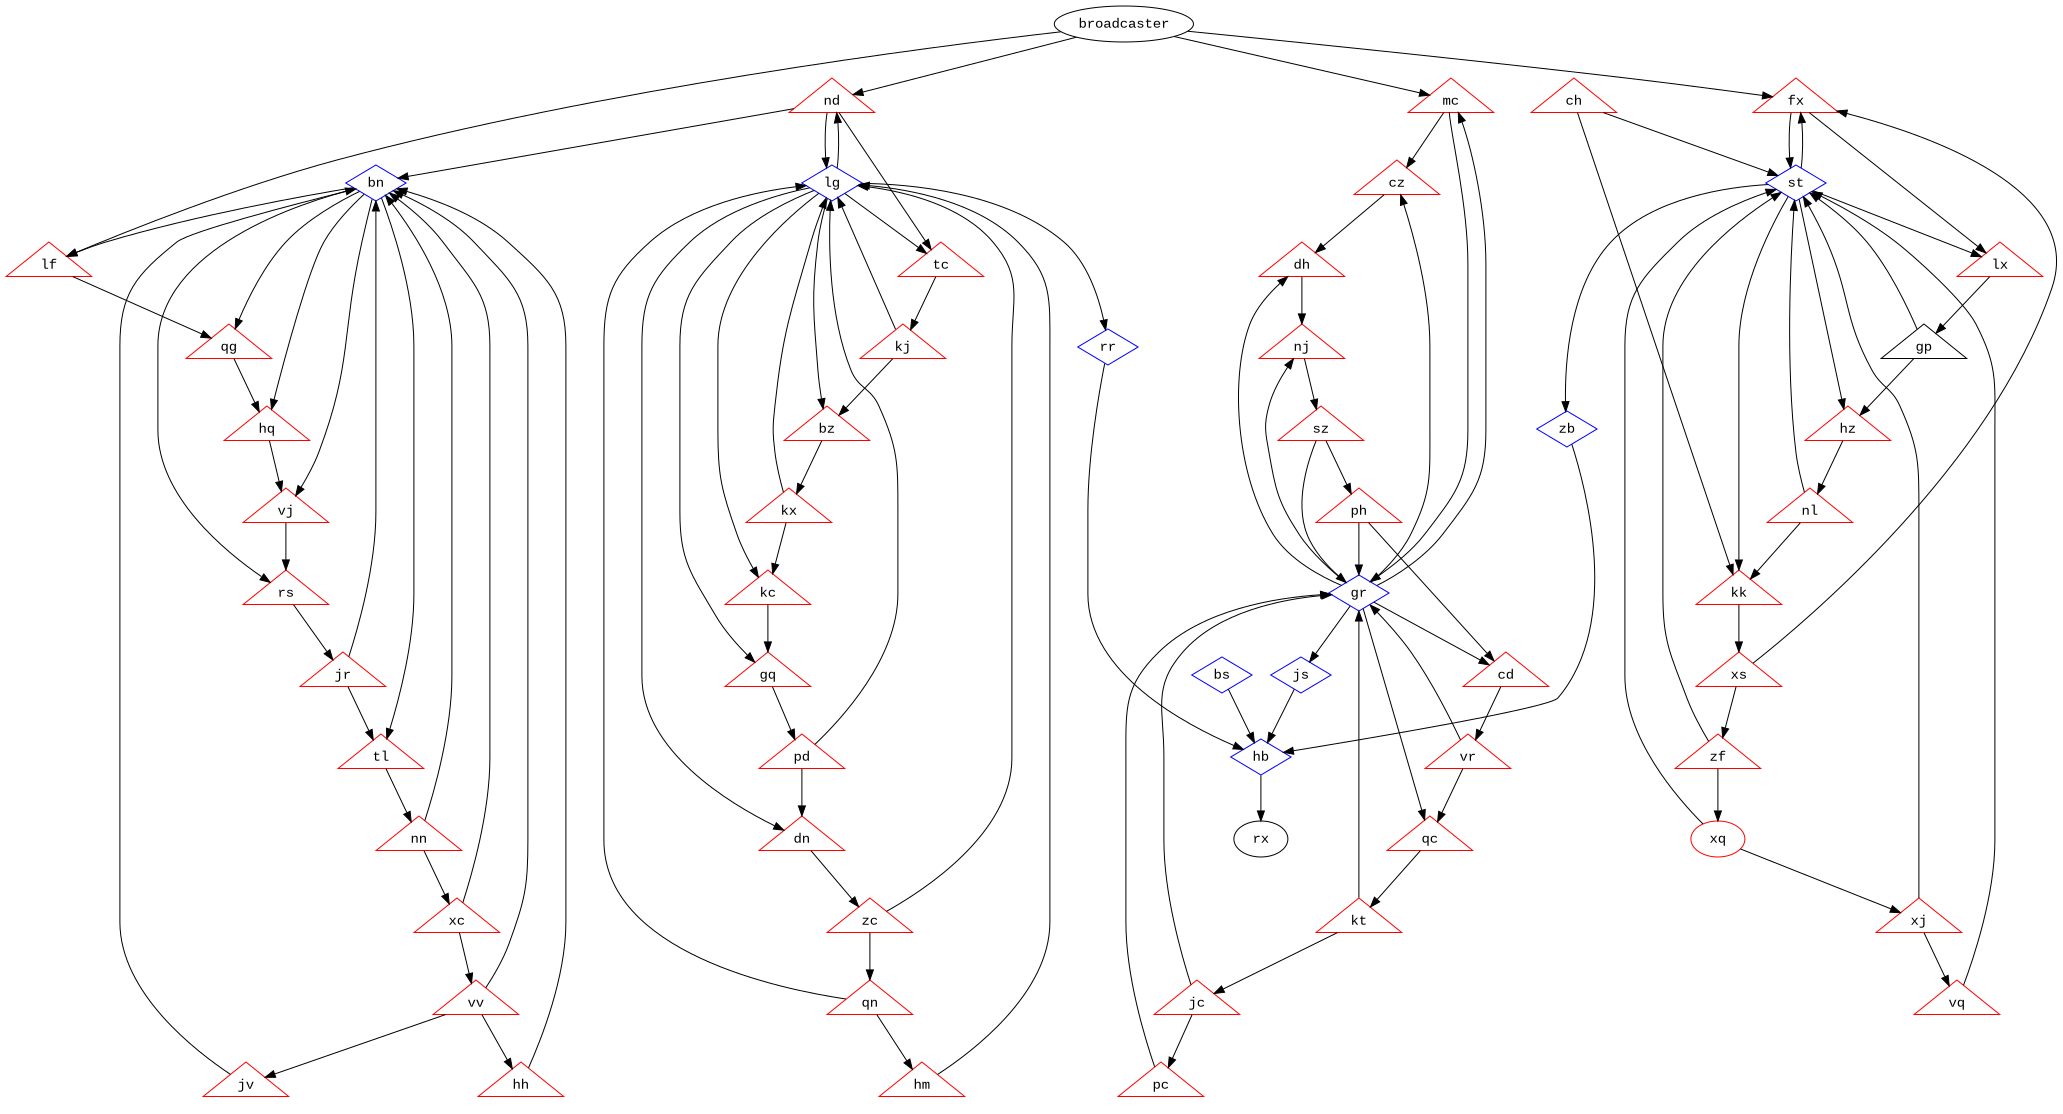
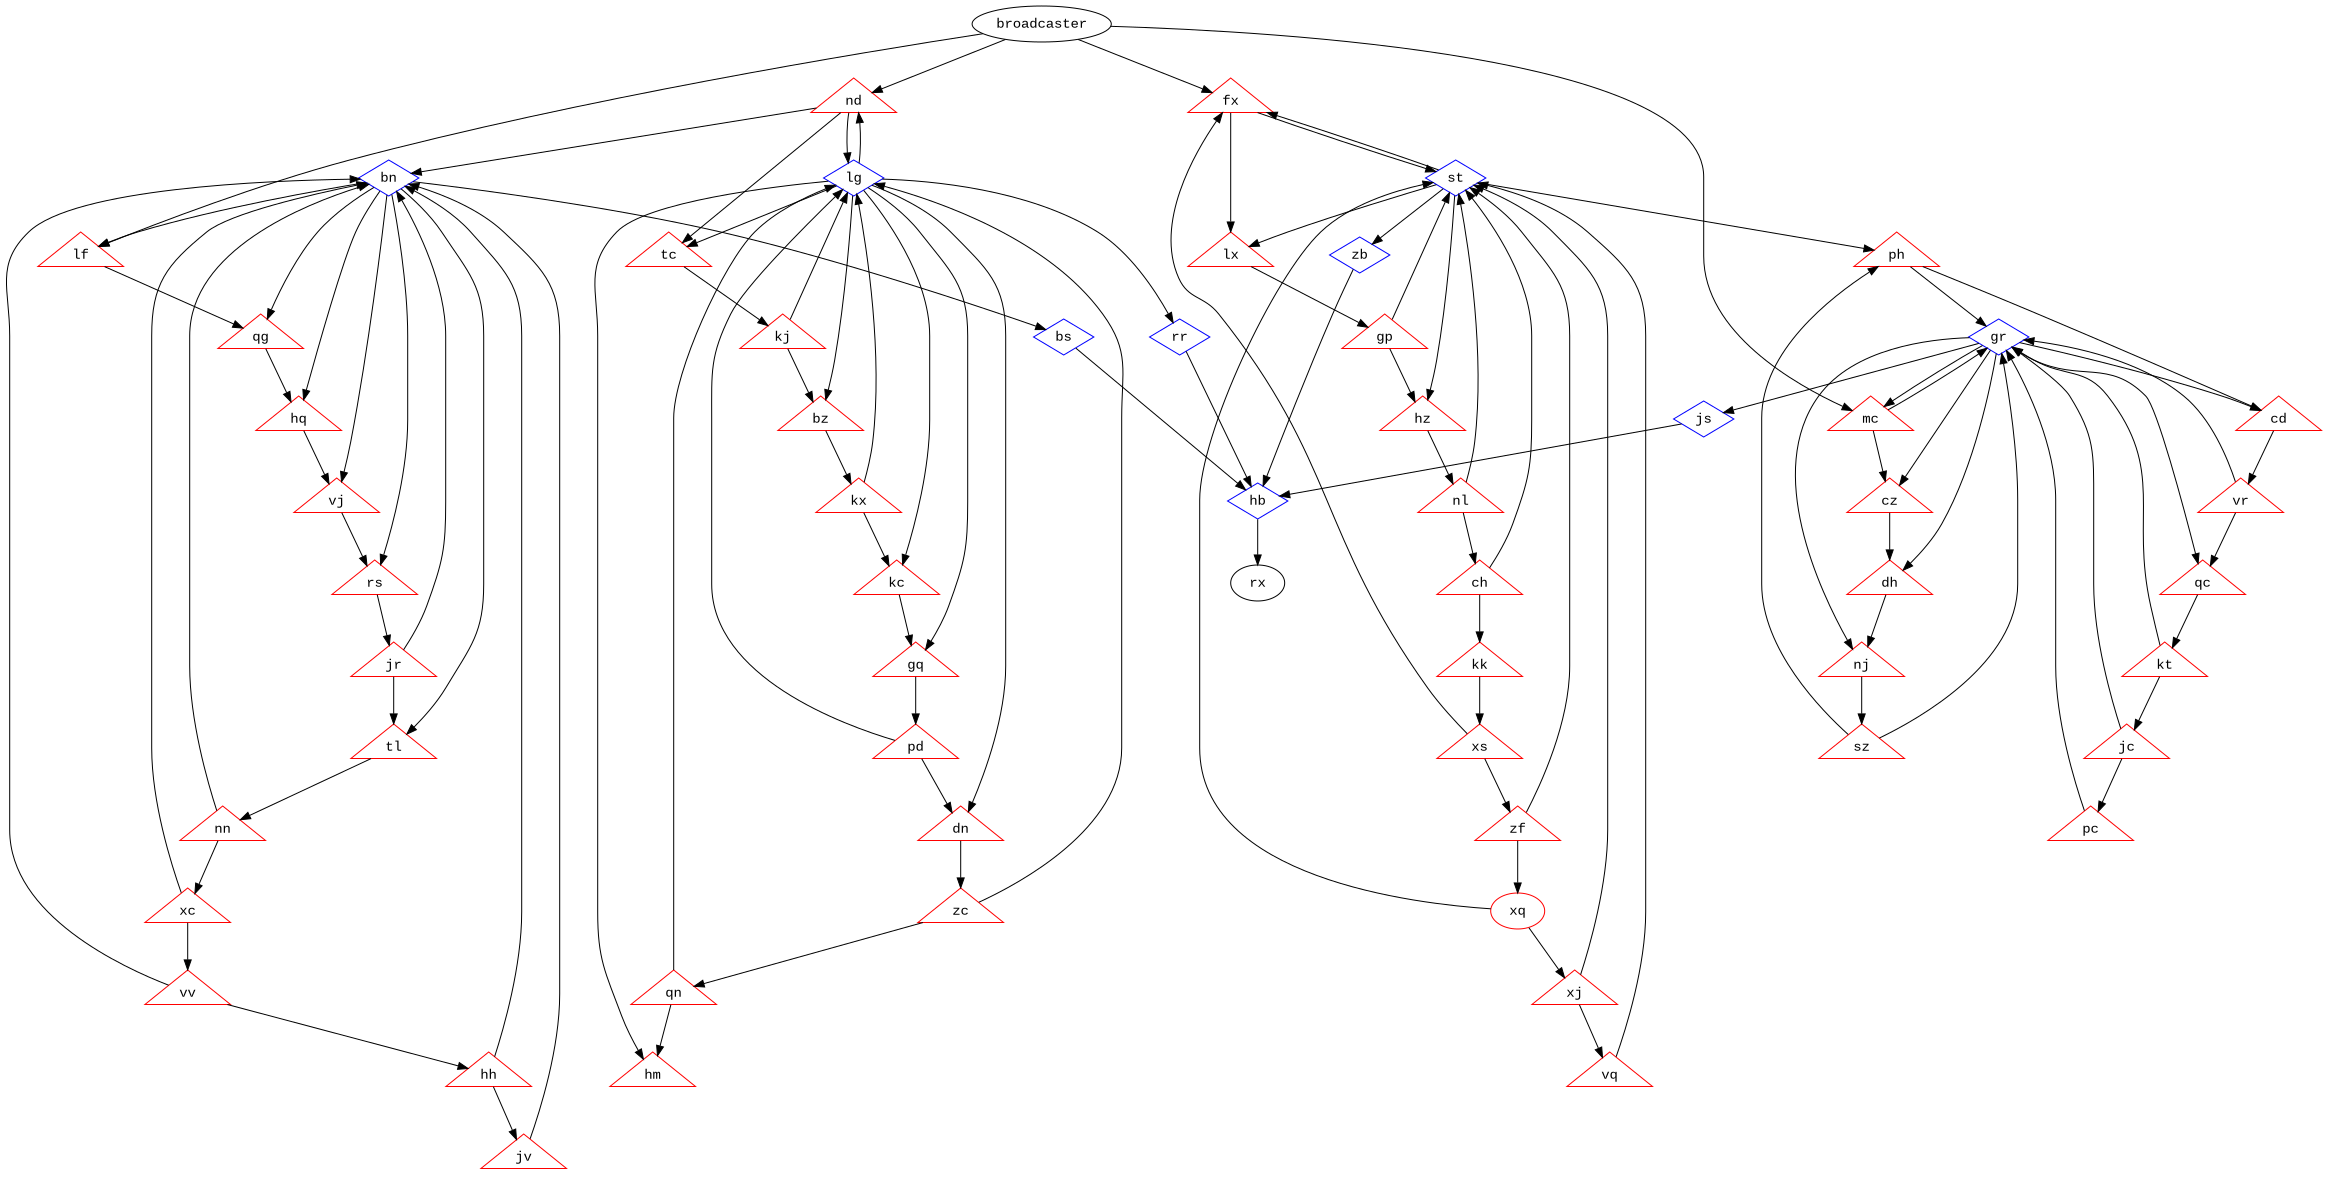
edge "bn" -> "bs": added
node "gp": color black -> red
edge "st" -> "kk": now "st" -> "ph"
edge "nl" -> "kk": now "nl" -> "ch"
edge "hm" -> "lg": reversed
edge "vv" -> "jv": now "hh" -> "jv"
